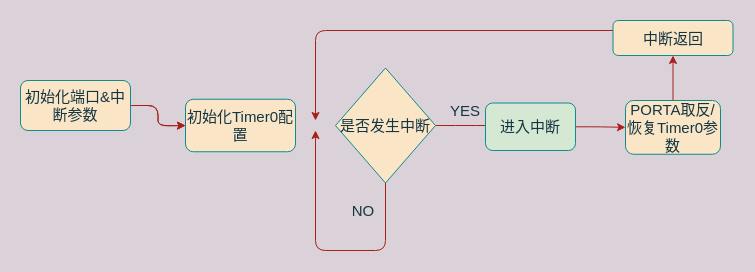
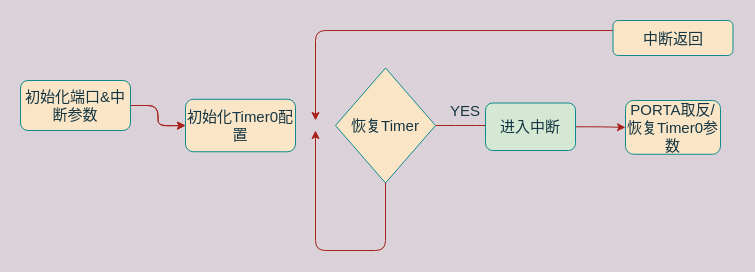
edge "PORTA取反/ 恢复Timer0参数" -> "中断返回": removed
node "是否发生中断": label "是否发生中断" -> "恢复Timer"
node "NO": removed
